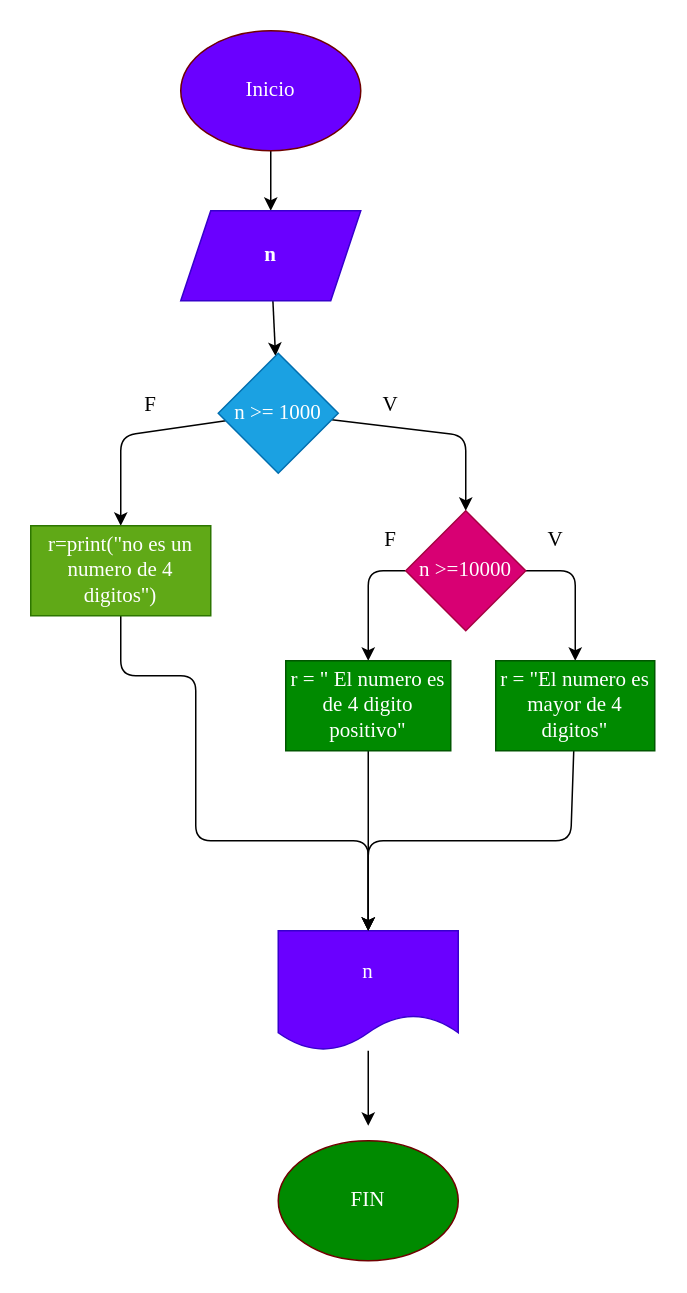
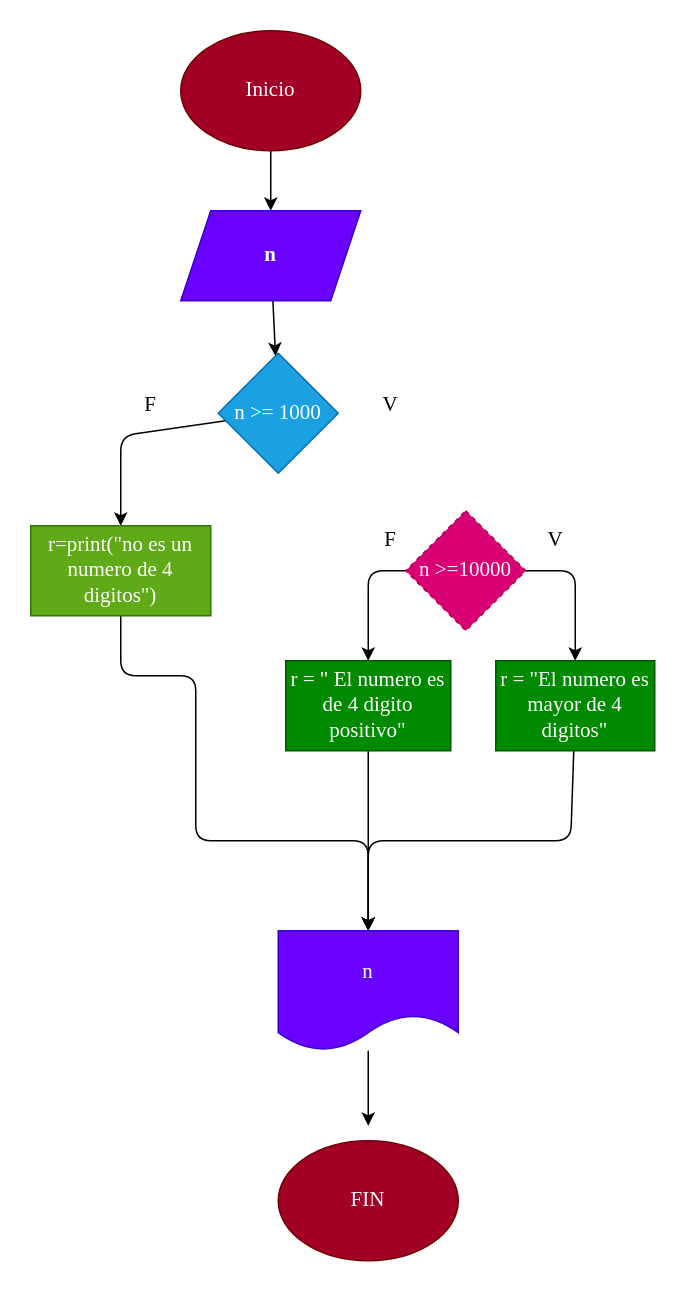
node "Inicio": fillcolor #6a00ff -> #a20025
edge "n >= 1000" -> "n >=10000": removed
node "n >=10000": style solid -> dashed
node "FIN": fillcolor #008a00 -> #a20025
